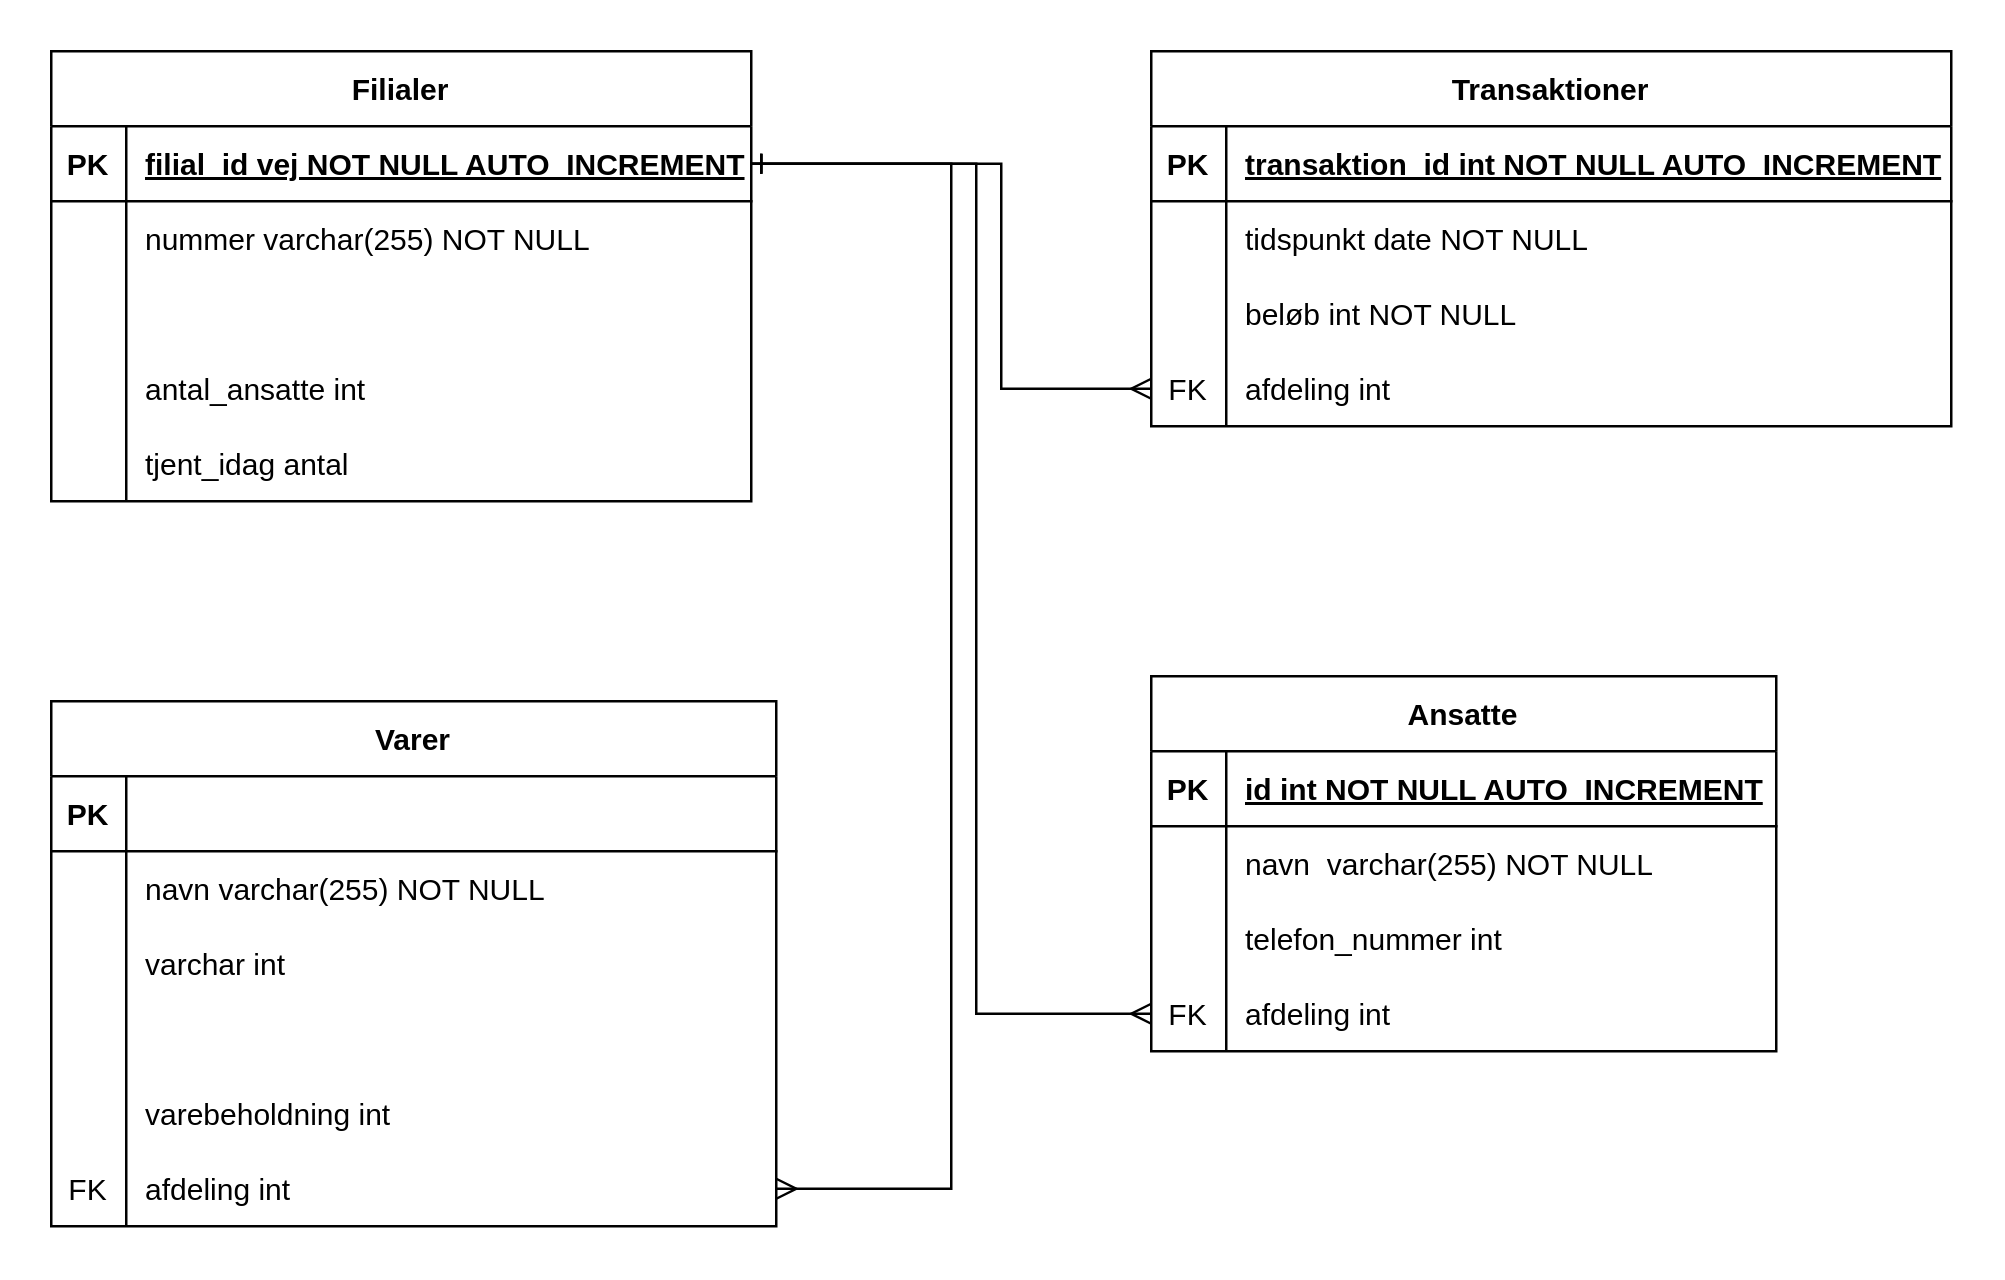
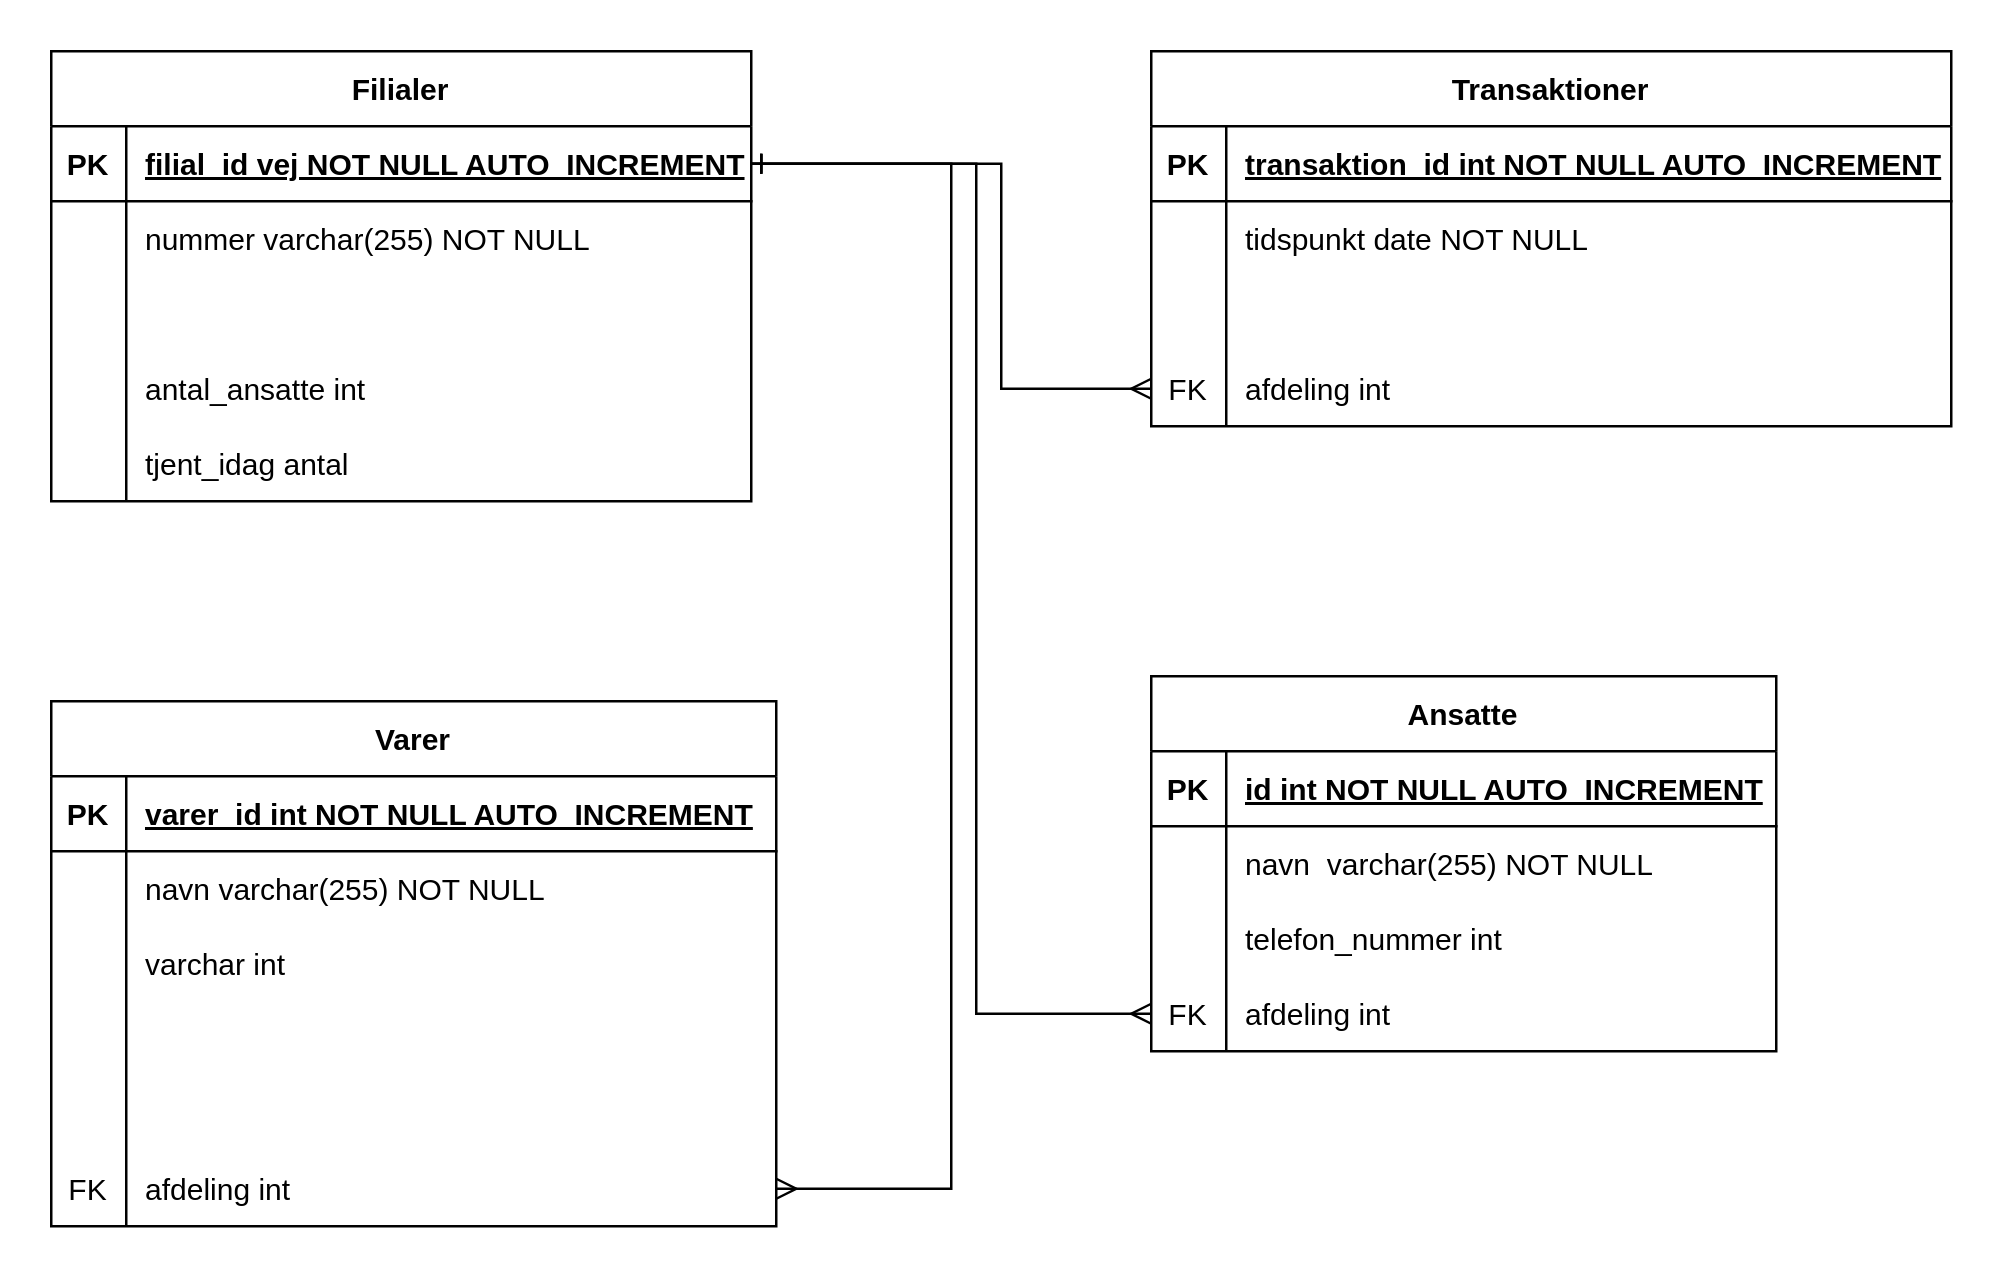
node "beløb int NOT NULL": removed
node "varer_id int NOT NULL AUTO_INCREMENT": added
node "varebeholdning int": removed
